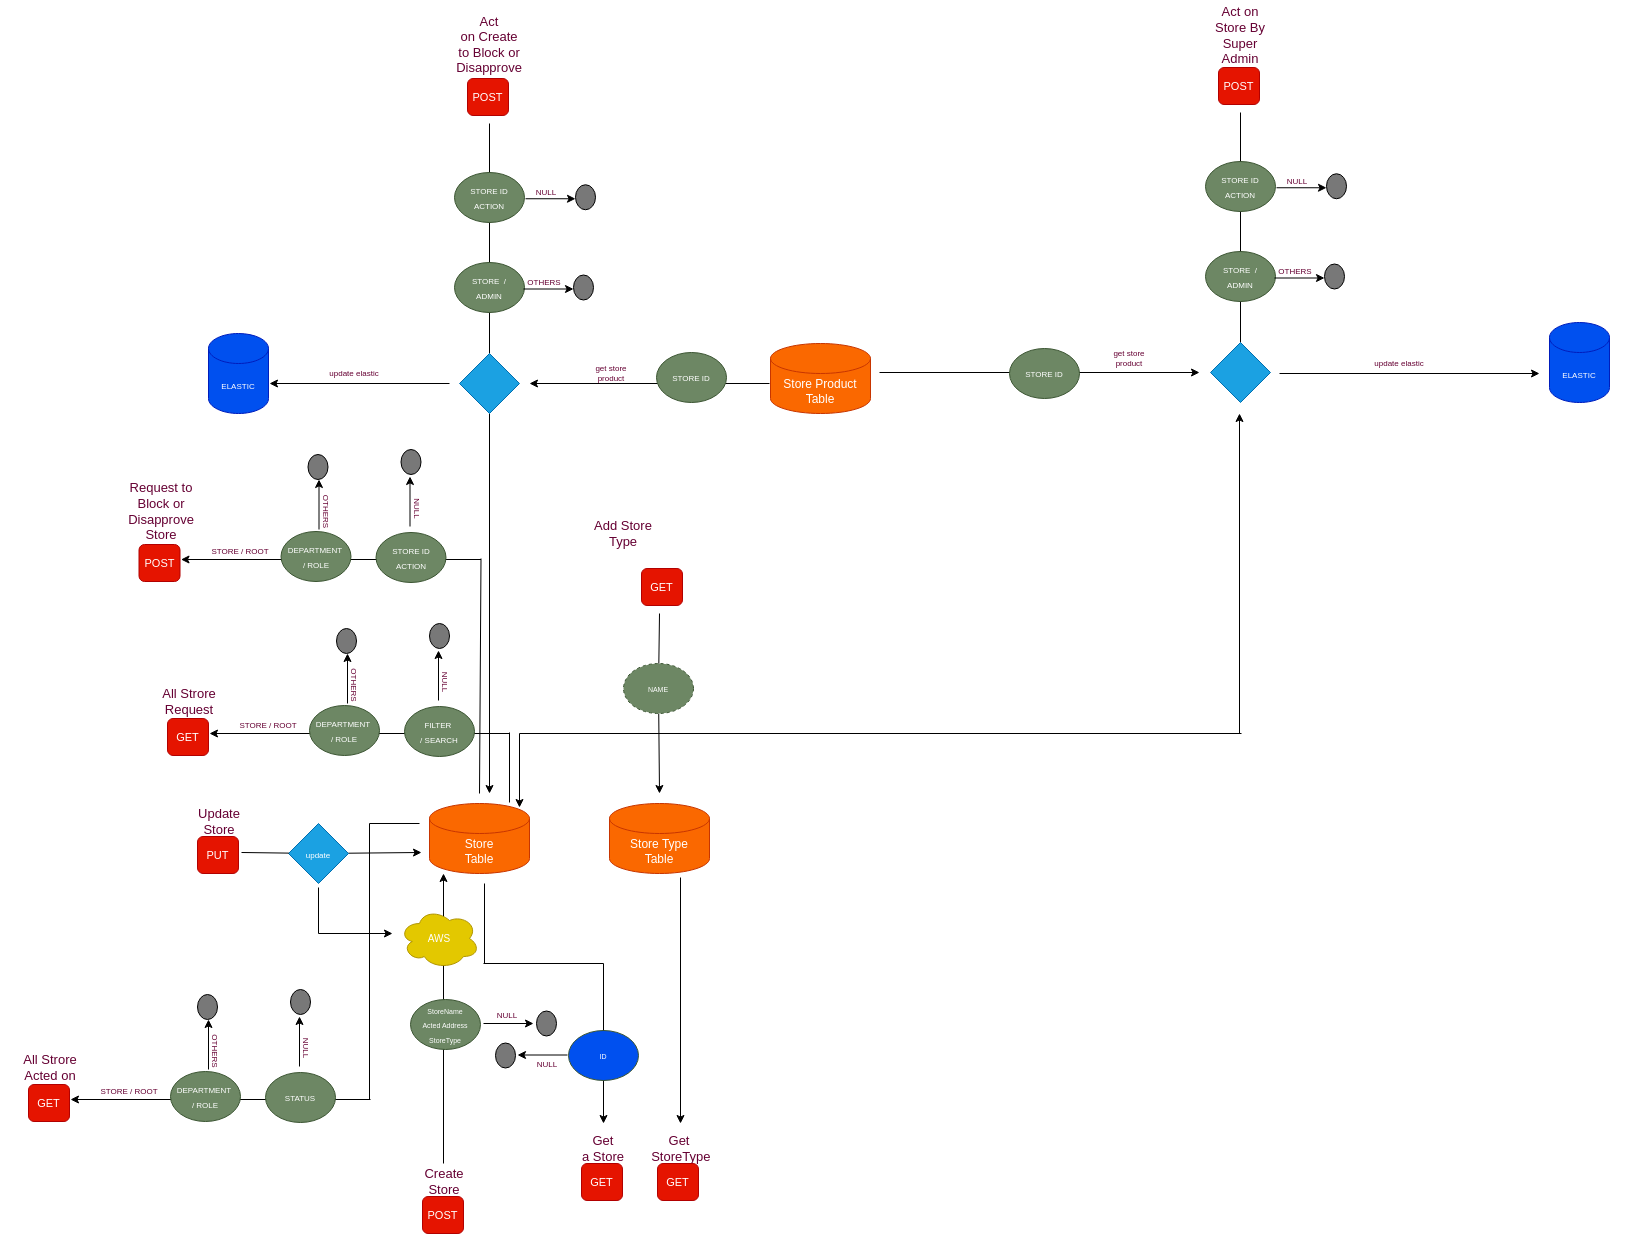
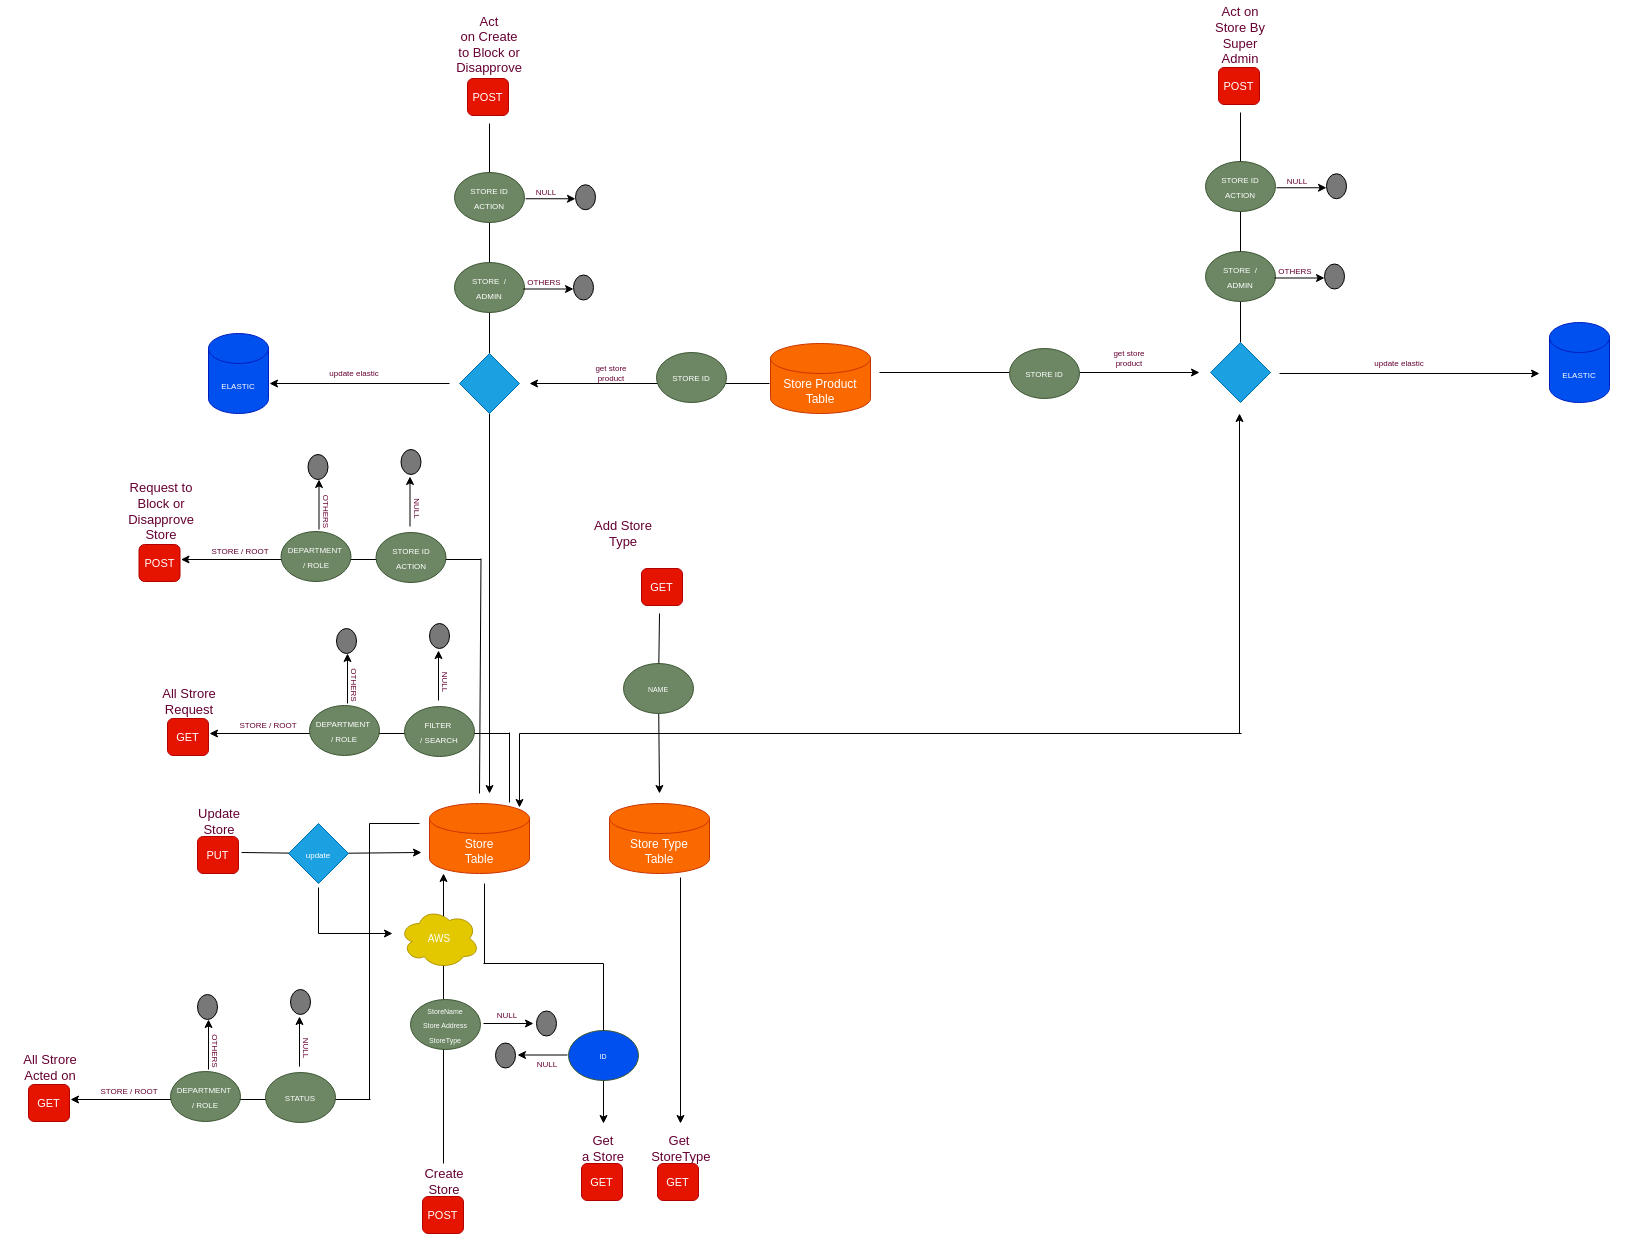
node "NAME": style dashed -> solid
node "StoreName Acted Address StoreType": label "StoreName Acted Address StoreType" -> "StoreName Store Address StoreType"
